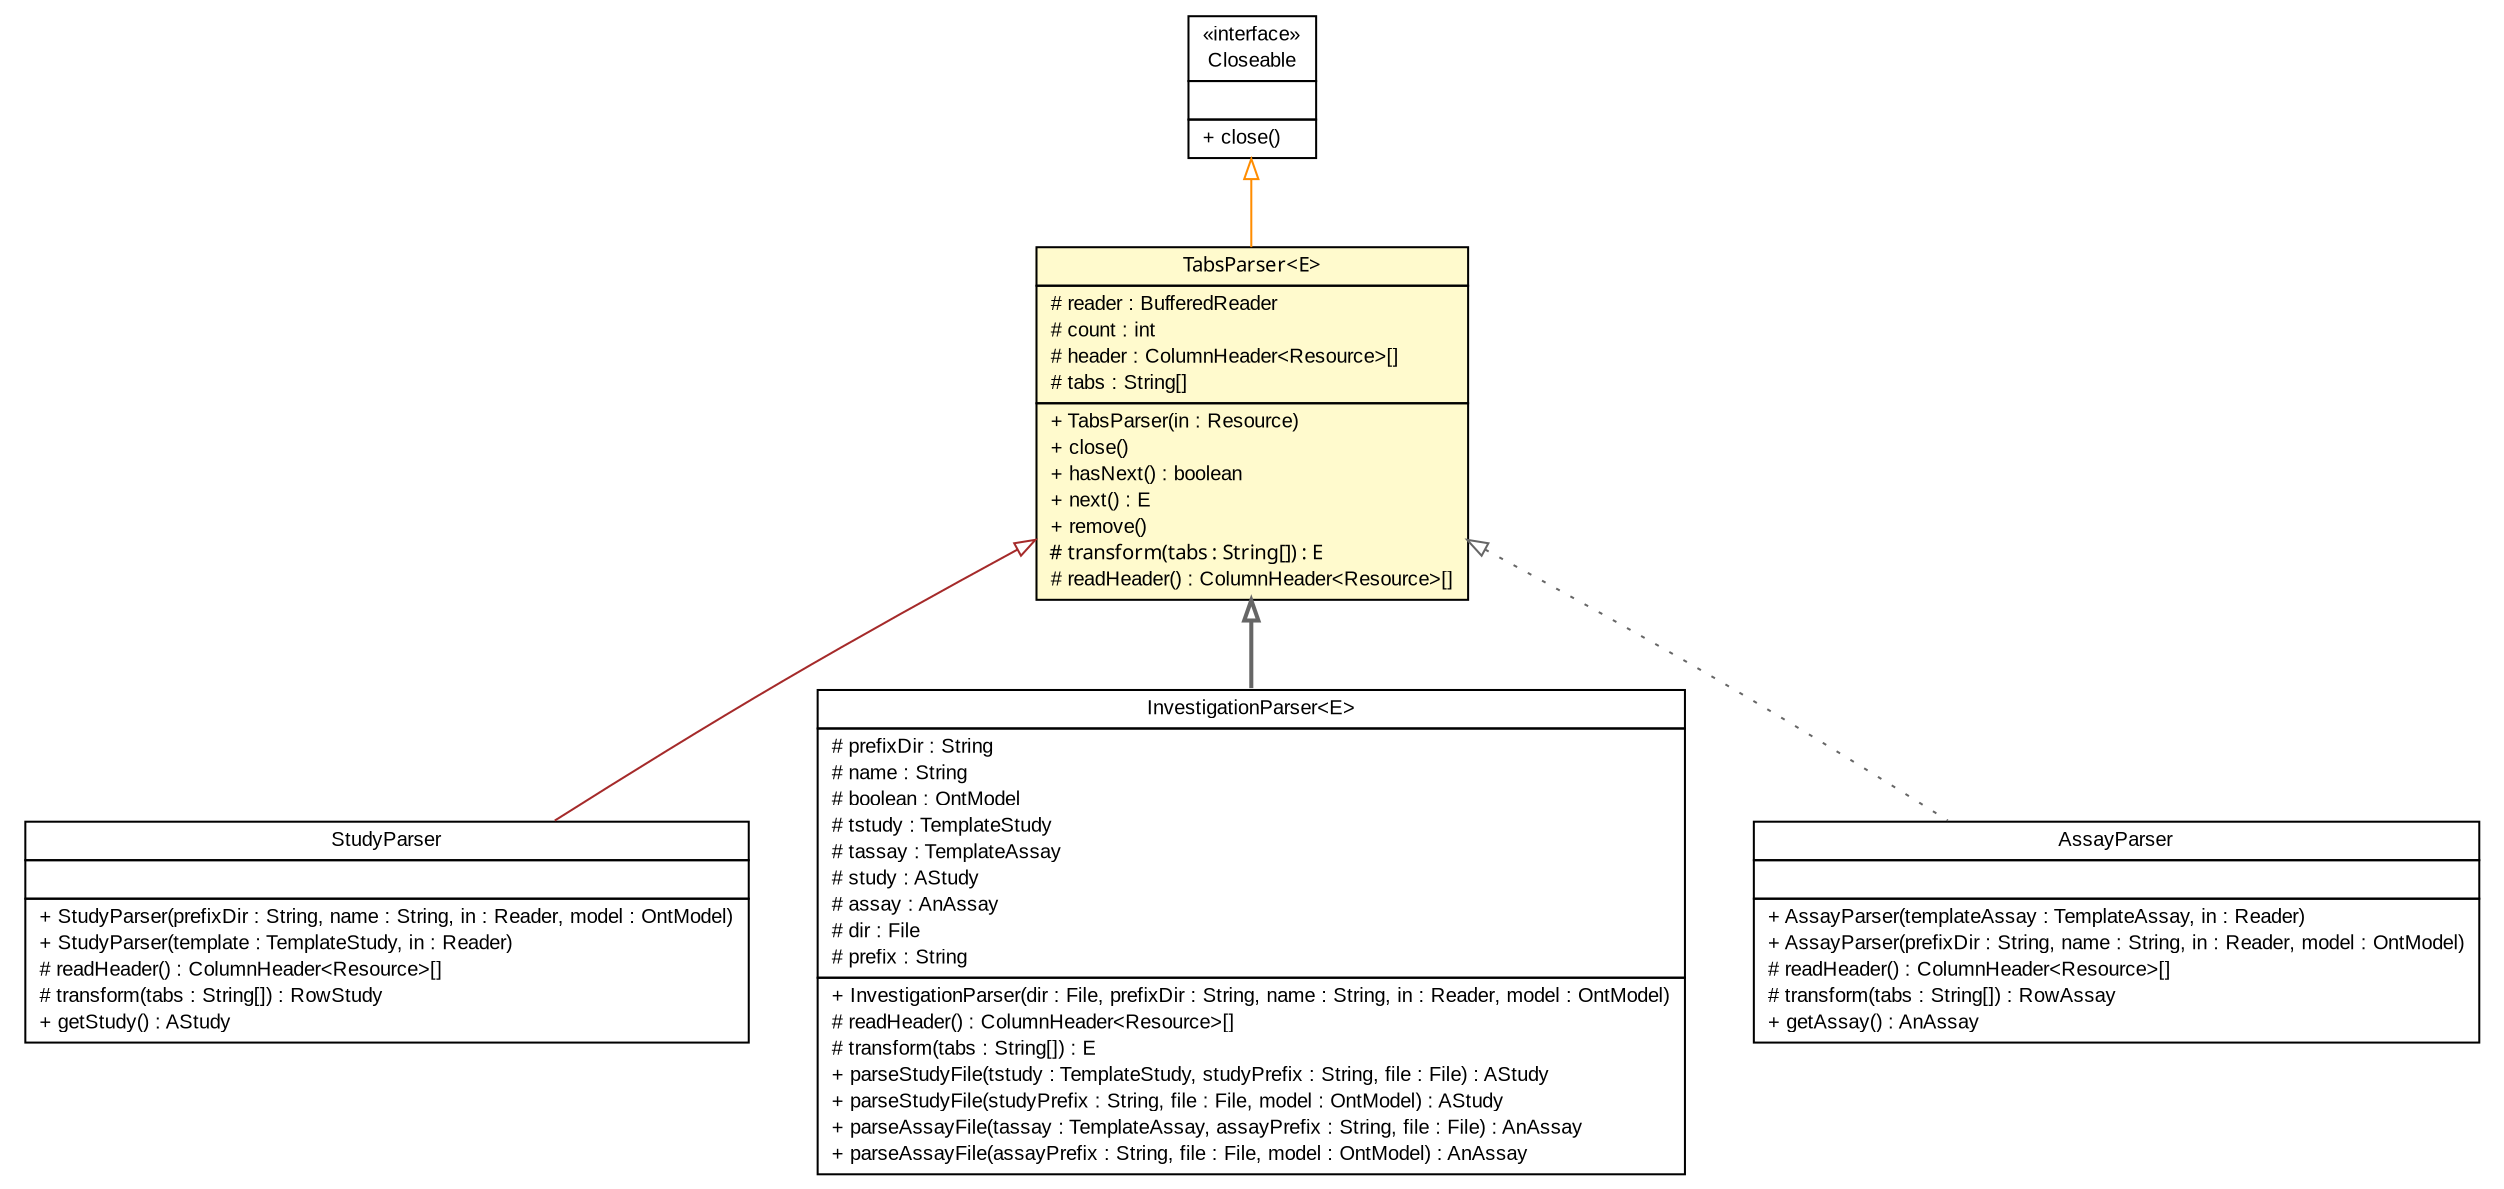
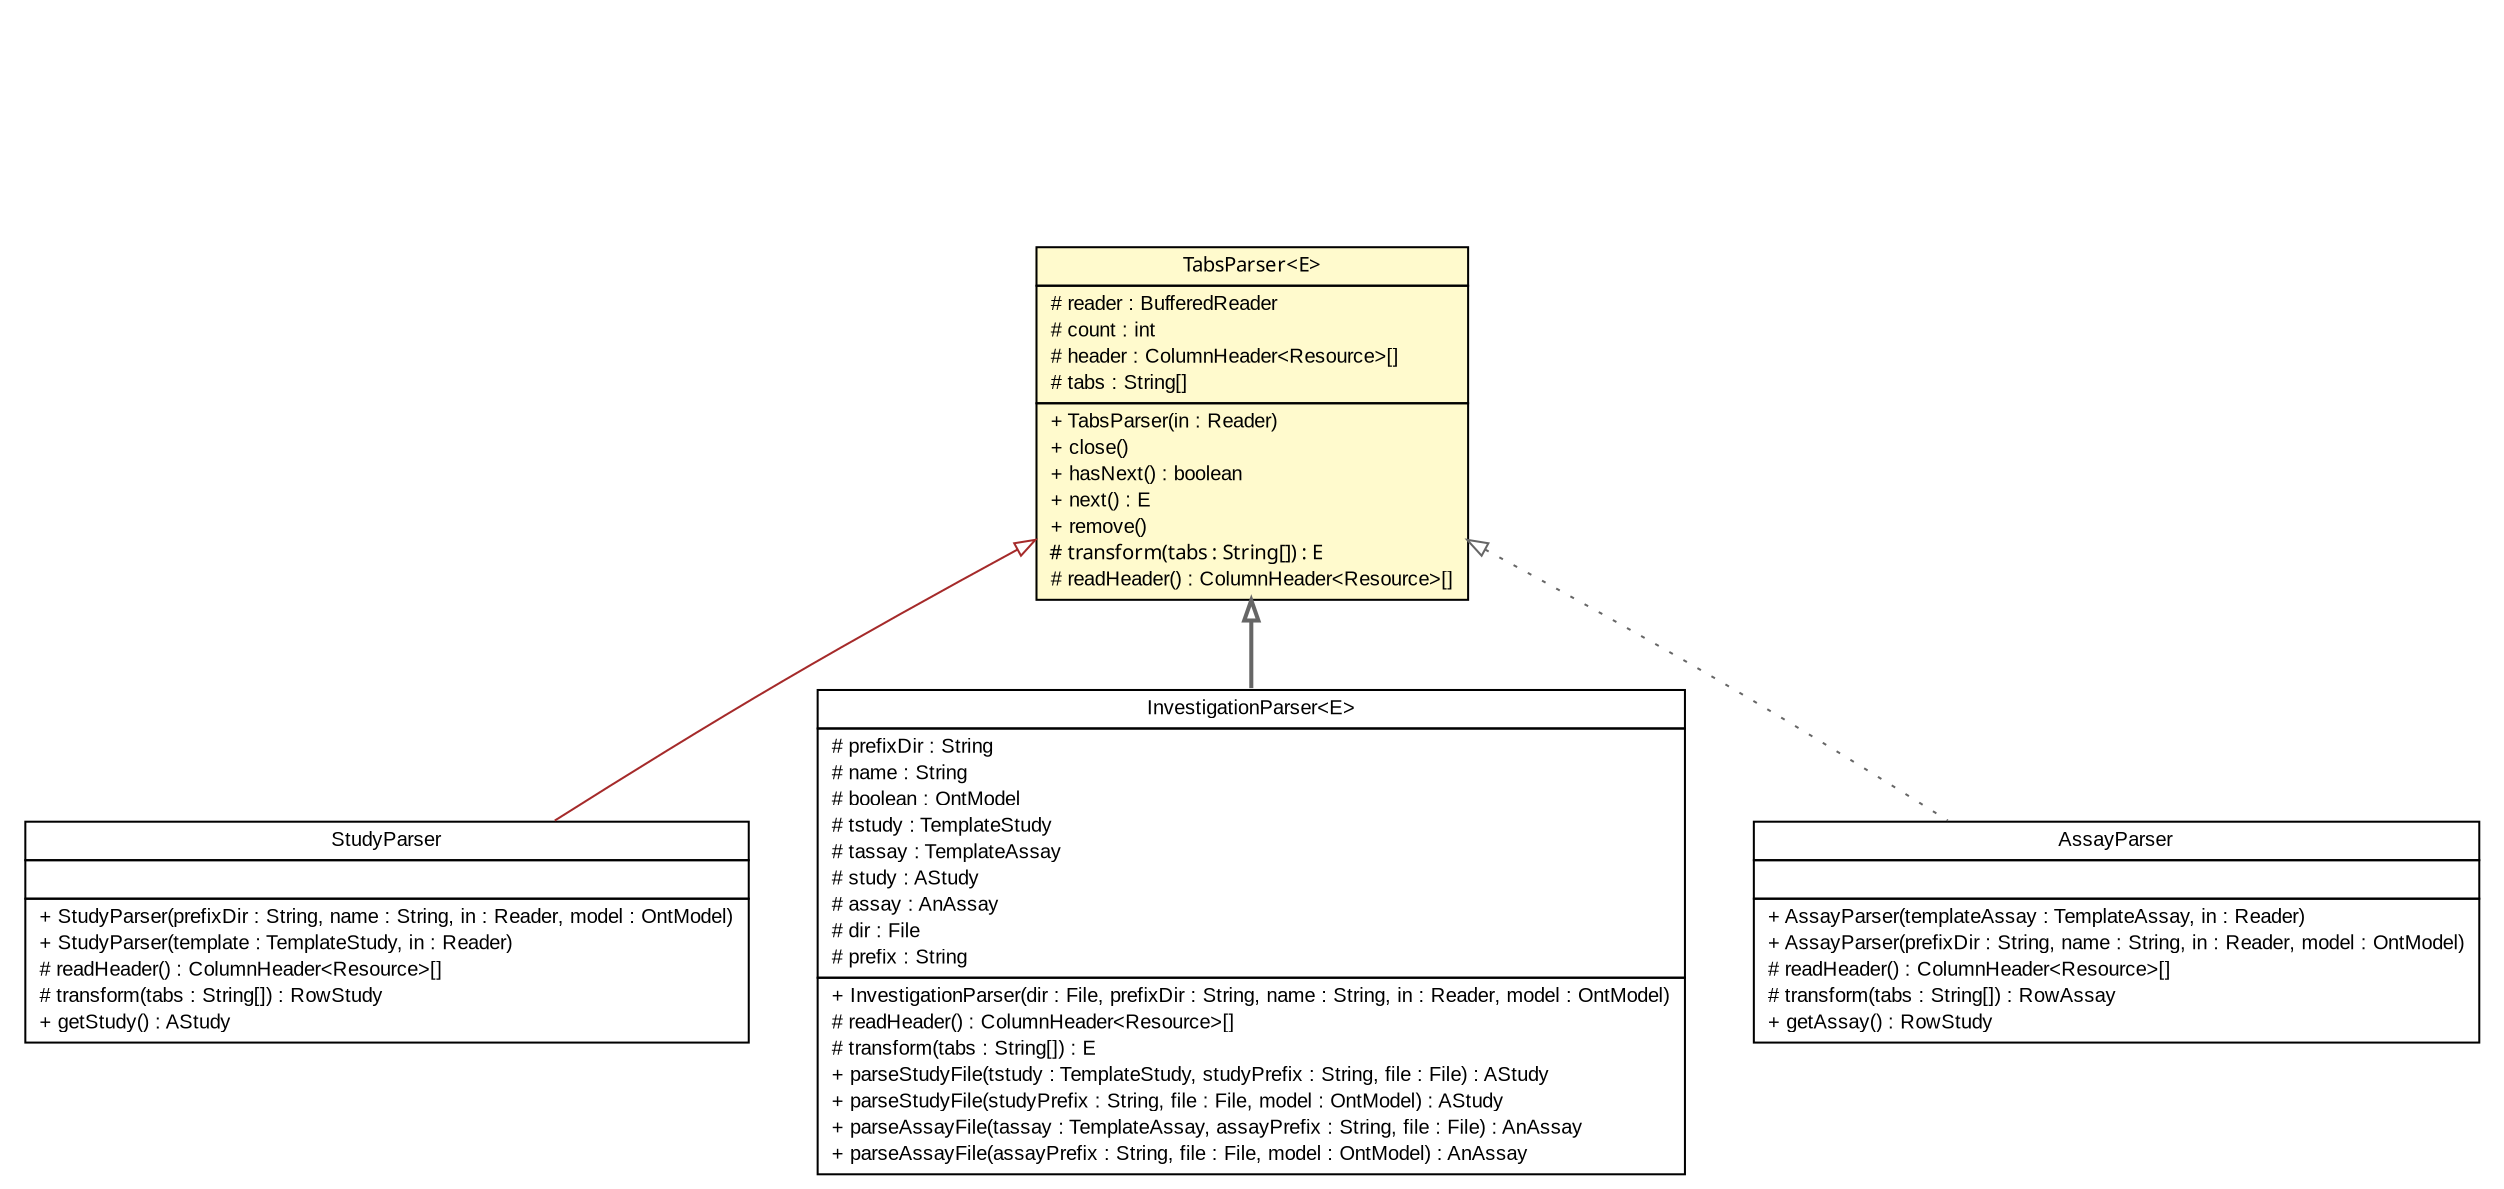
node "Closeable": removed
node "TabsParser<E>": text "+ TabsParser(in : Resource)" -> "+ TabsParser(in : Reader)"
node "AssayParser": text "+ getAssay() : AnAssay" -> "+ getAssay() : RowStudy"
